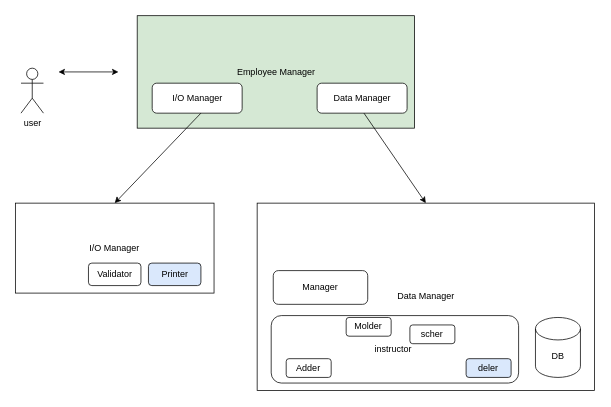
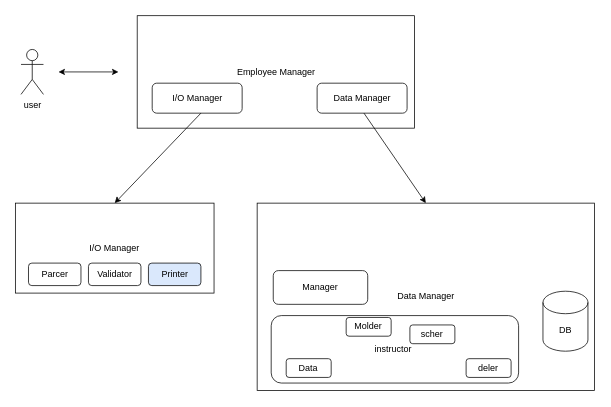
node "Employee Manager": fillcolor #d5e8d4 -> #ffffff
node "user": moved (32, 90) -> (32, 72)
node "Parcer": added
node "DB": moved (558, 347) -> (566, 321)
node "Adder": label "Adder" -> "Data"
node "deler": fillcolor #dae8fc -> #ffffff
